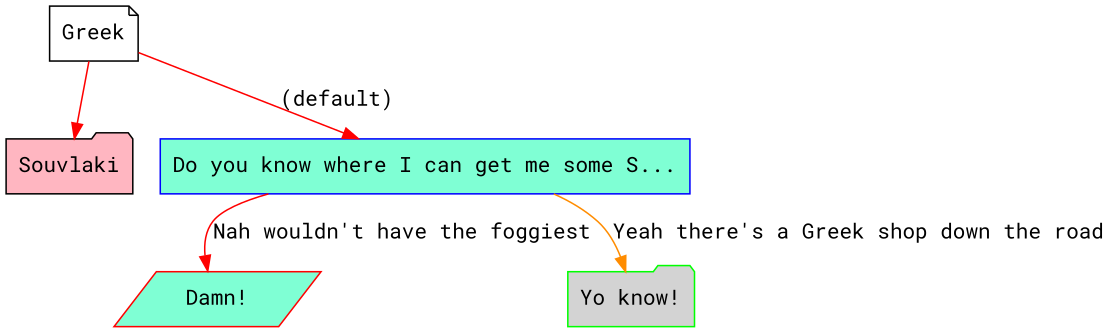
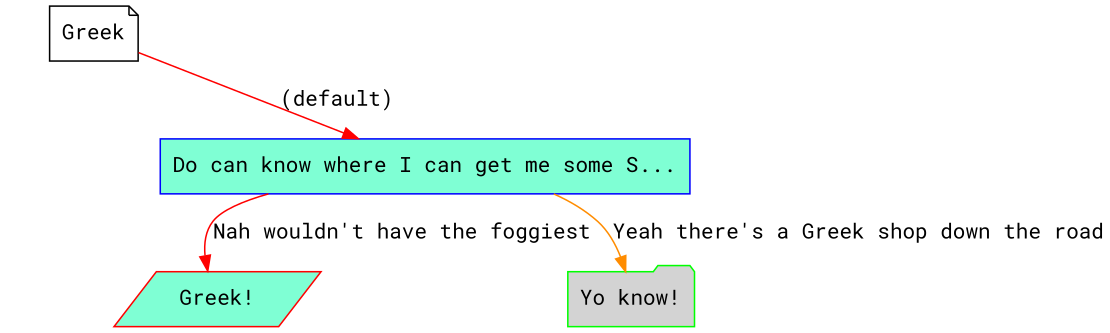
node "Souvlaki": removed
node "Do you know where I can get me some S...": label "Do you know where I can get me some S..." -> "Do can know where I can get me some S..."
node "Damn!": label "Damn!" -> "Greek!"
